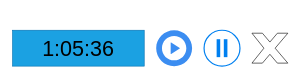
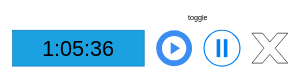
node "toggle": added
